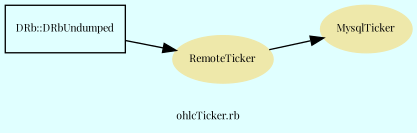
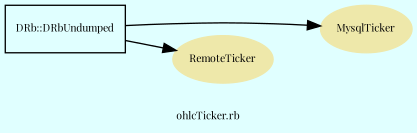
edge "RemoteTicker" -> "MysqlTicker": now "DRb::DRbUndumped" -> "MysqlTicker"
